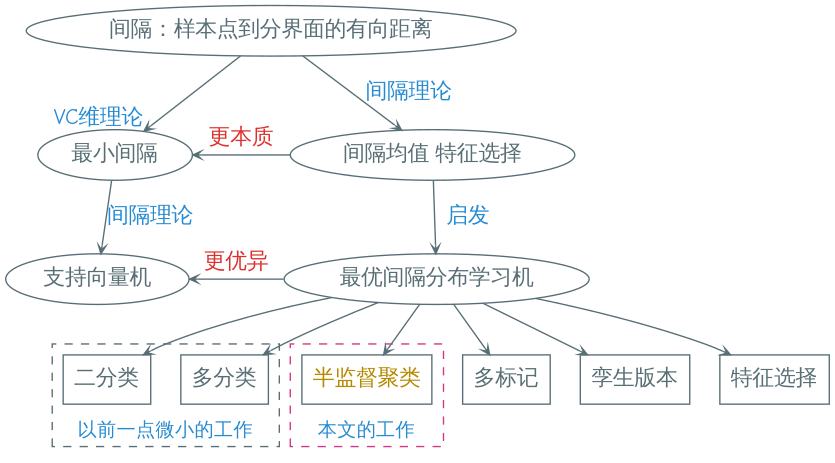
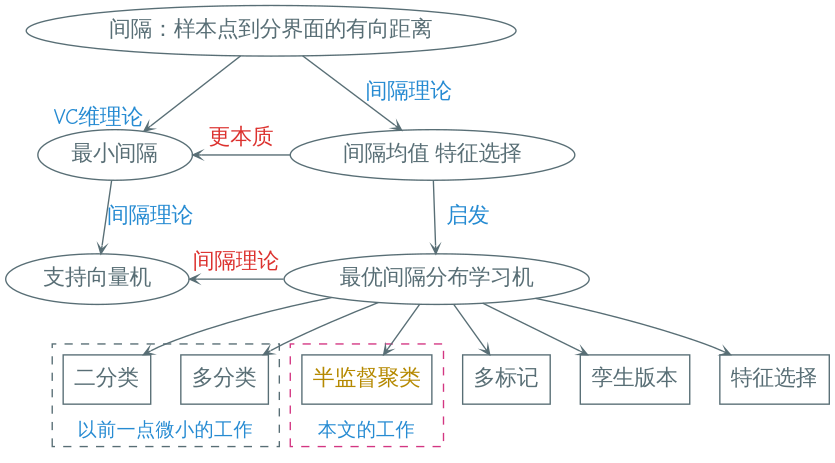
edge "最优间隔分布学习机" -> "支持向量机": label "更优异" -> "间隔理论"
